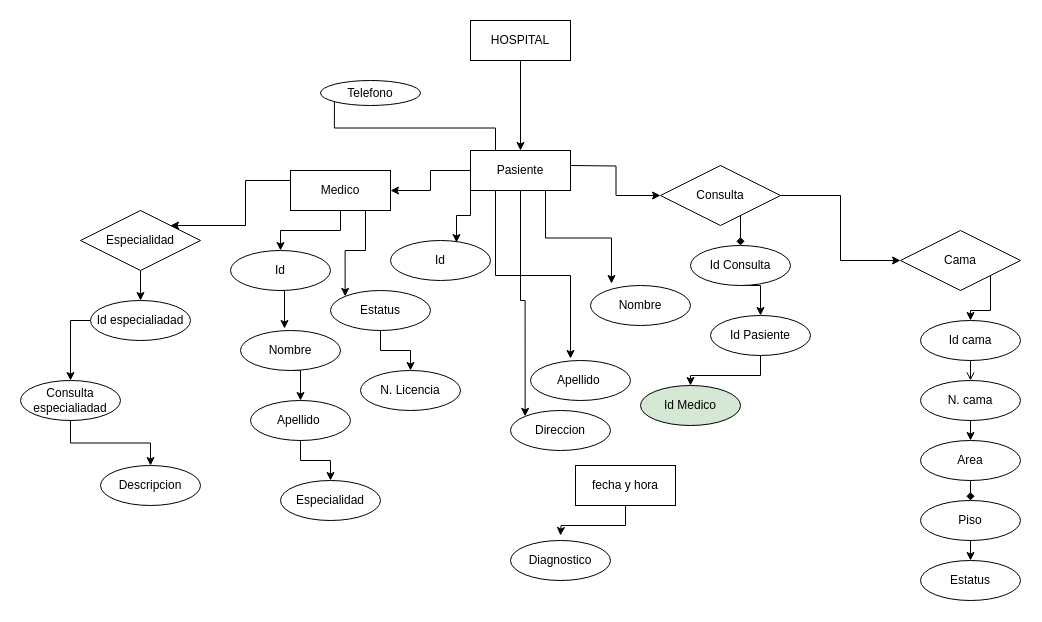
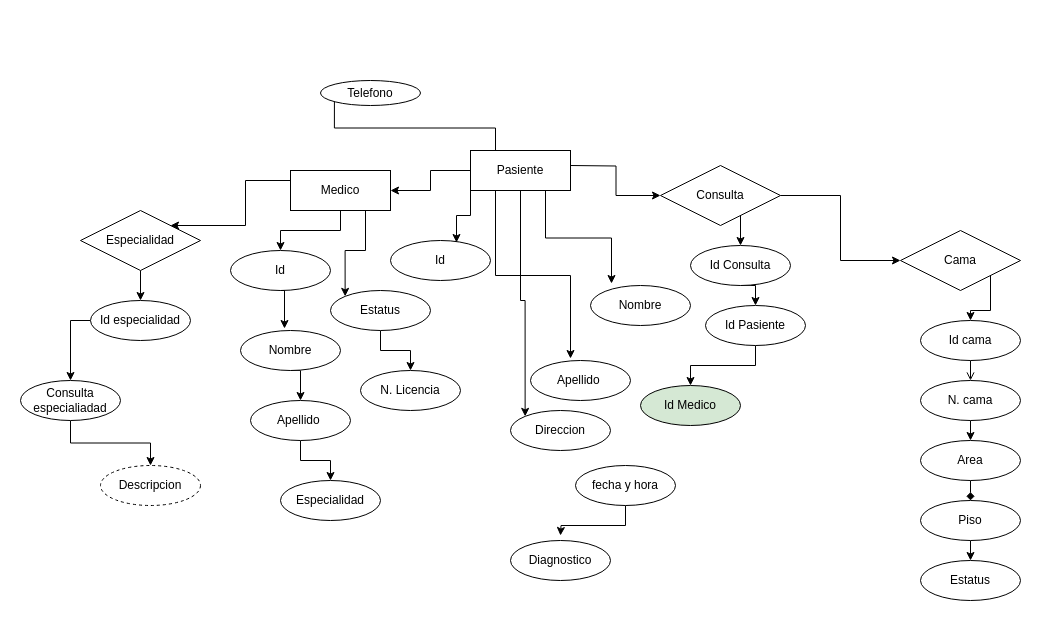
node "HOSPITAL": removed
edge "HOSPITAL" -> "Pasiente": removed
edge "Consulta" -> "Id Consulta": arrowhead diamond -> classic
node "Id especialiadad": label "Id especialiadad" -> "Id especialidad"
node "Id Pasiente": moved (761, 336) -> (756, 326)
node "Descripcion": style solid -> dashed
node "fecha y hora": shape rectangle -> ellipse
